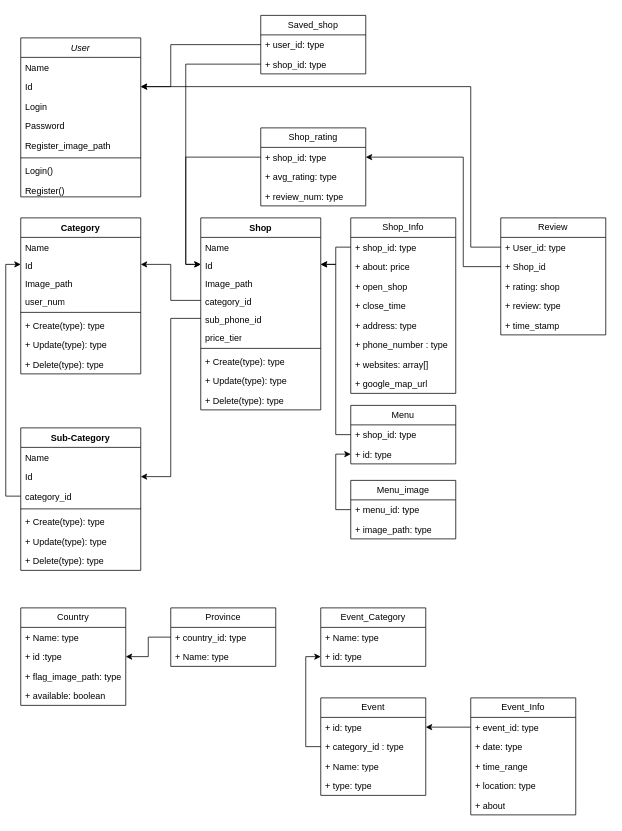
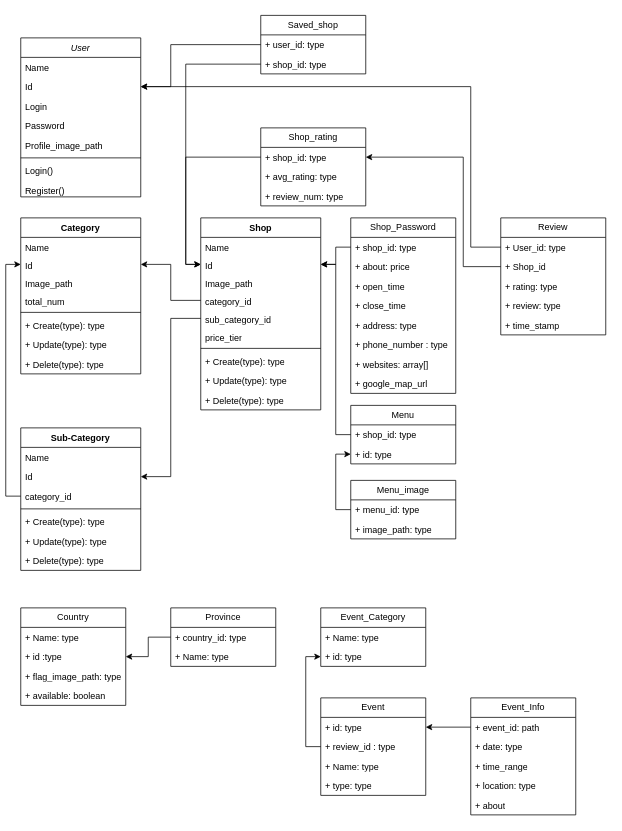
node "Register_image_path": label "Register_image_path" -> "Profile_image_path"
node "Shop_Info": label "Shop_Info" -> "Shop_Password"
node "+ open_shop": label "+ open_shop" -> "+ open_time"
node "+ rating: shop": label "+ rating: shop" -> "+ rating: type"
node "user_num": label "user_num" -> "total_num"
node "sub_phone_id": label "sub_phone_id" -> "sub_category_id"
node "+ event_id: type": label "+ event_id: type" -> "+ event_id: path"
node "+ category_id : type": label "+ category_id : type" -> "+ review_id : type"
